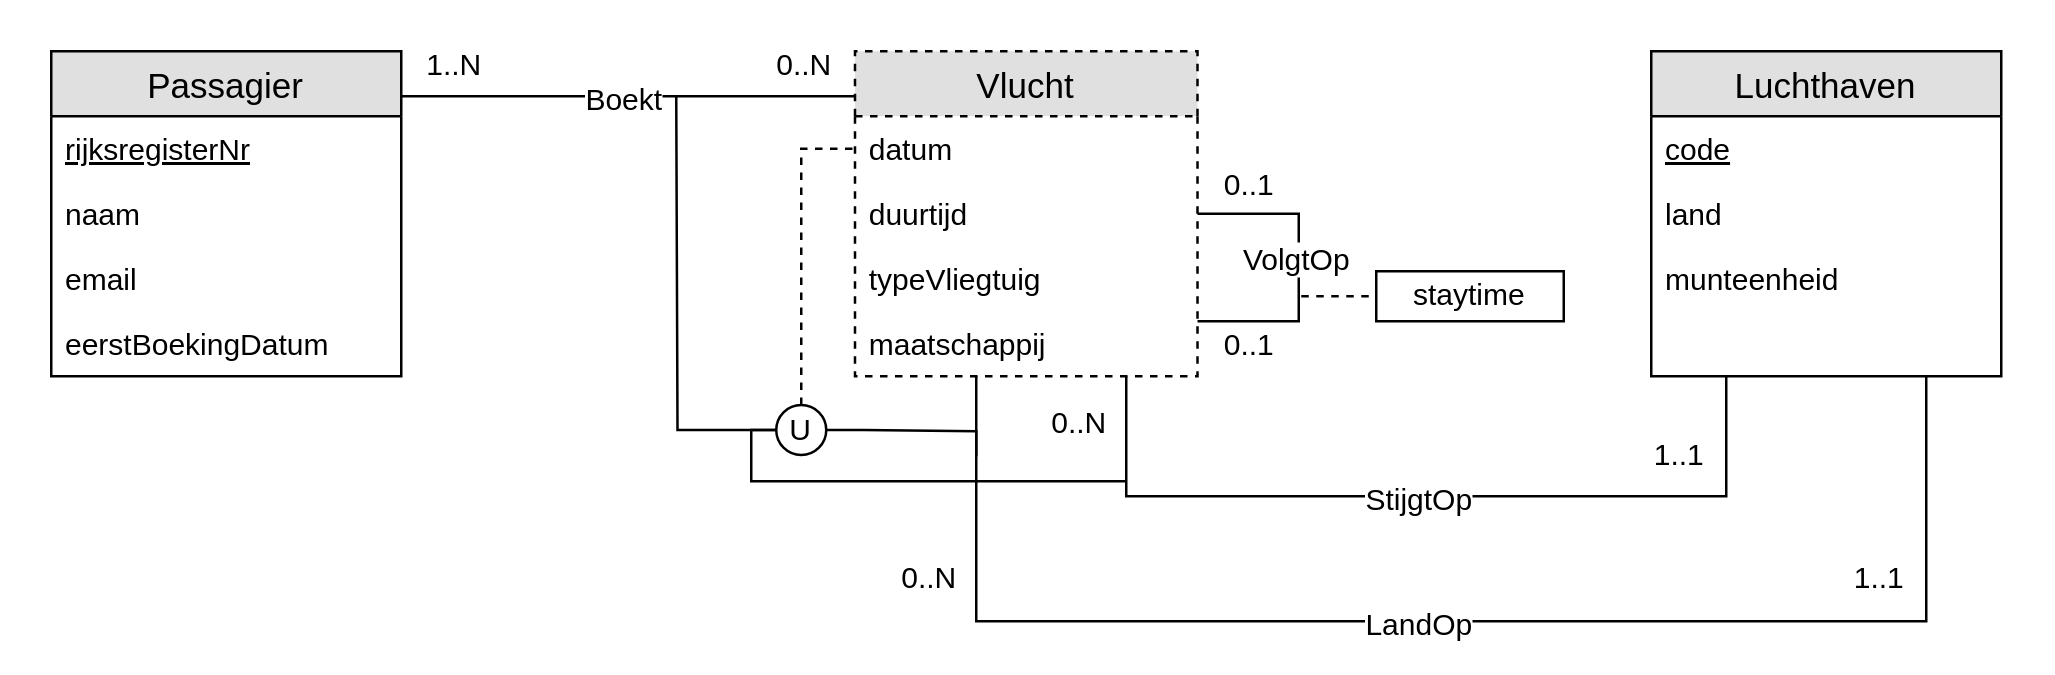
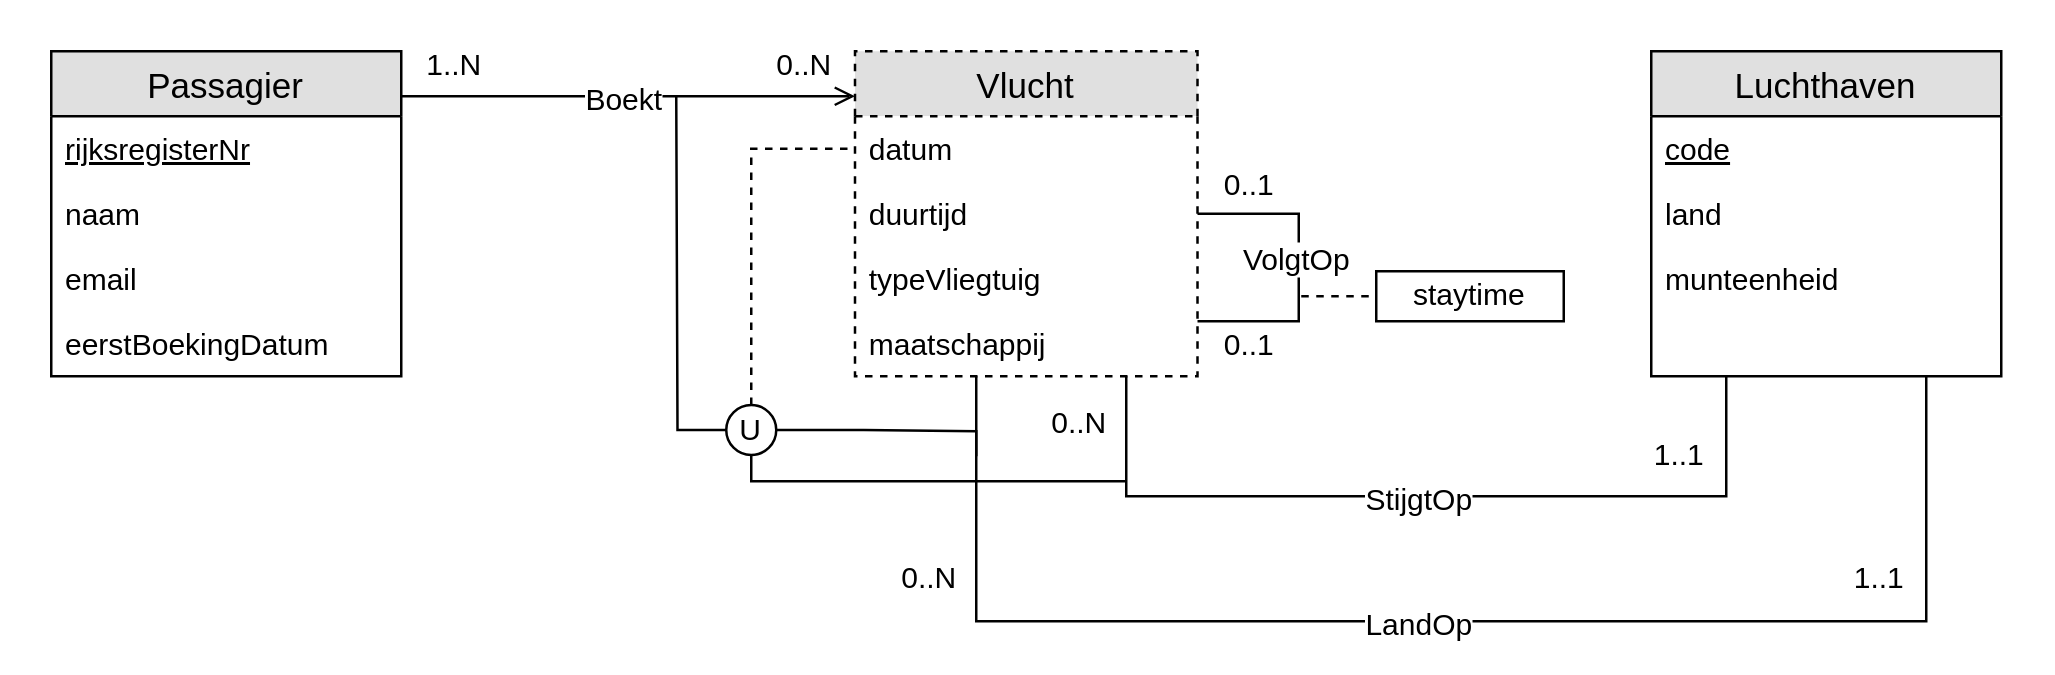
edge "Passagier" -- "Vlucht": arrowhead none -> open
node "U": moved (801, 430) -> (751, 430)
